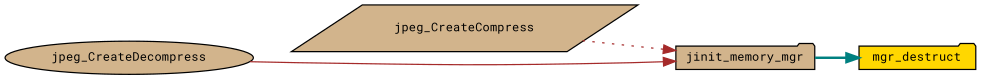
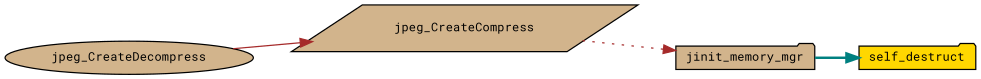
node "mgr_destruct": label "mgr_destruct" -> "self_destruct"
edge "jpeg_CreateDecompress" -> "jinit_memory_mgr": now "jpeg_CreateDecompress" -> "jpeg_CreateCompress"
